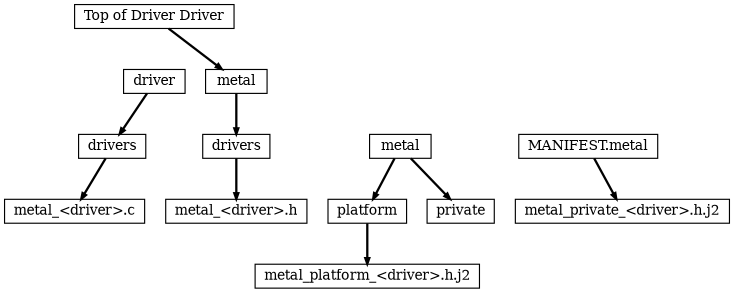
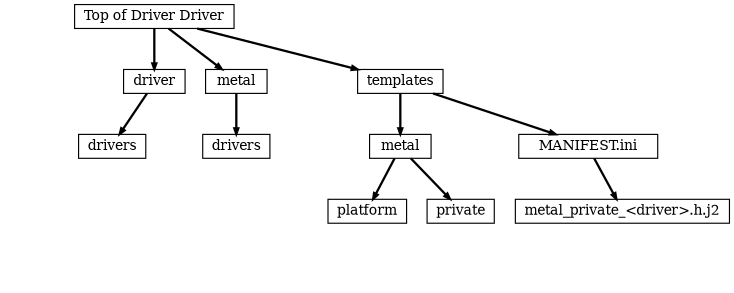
edge "Top of Driver Driver" -> "driver": added
node "templates": added
node "MANIFEST.metal": label "MANIFEST.metal" -> "MANIFEST.ini"
node "metal_<driver>.c": removed
node "metal_<driver>.h": removed
node "metal_platform_<driver>.h.j2": removed
